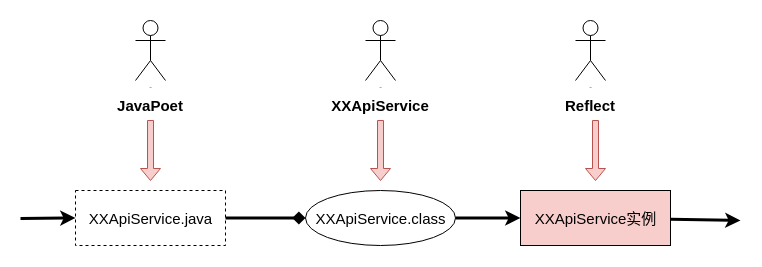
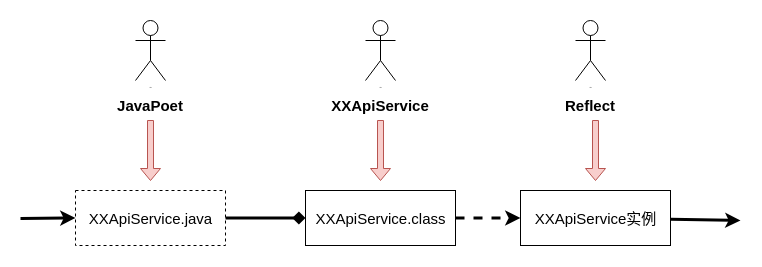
node "XXApiService.class": shape ellipse -> rectangle
edge "XXApiService.class" -> "XXApiService实例": style solid -> dashed
node "XXApiService实例": fillcolor #f8cecc -> #ffffff
